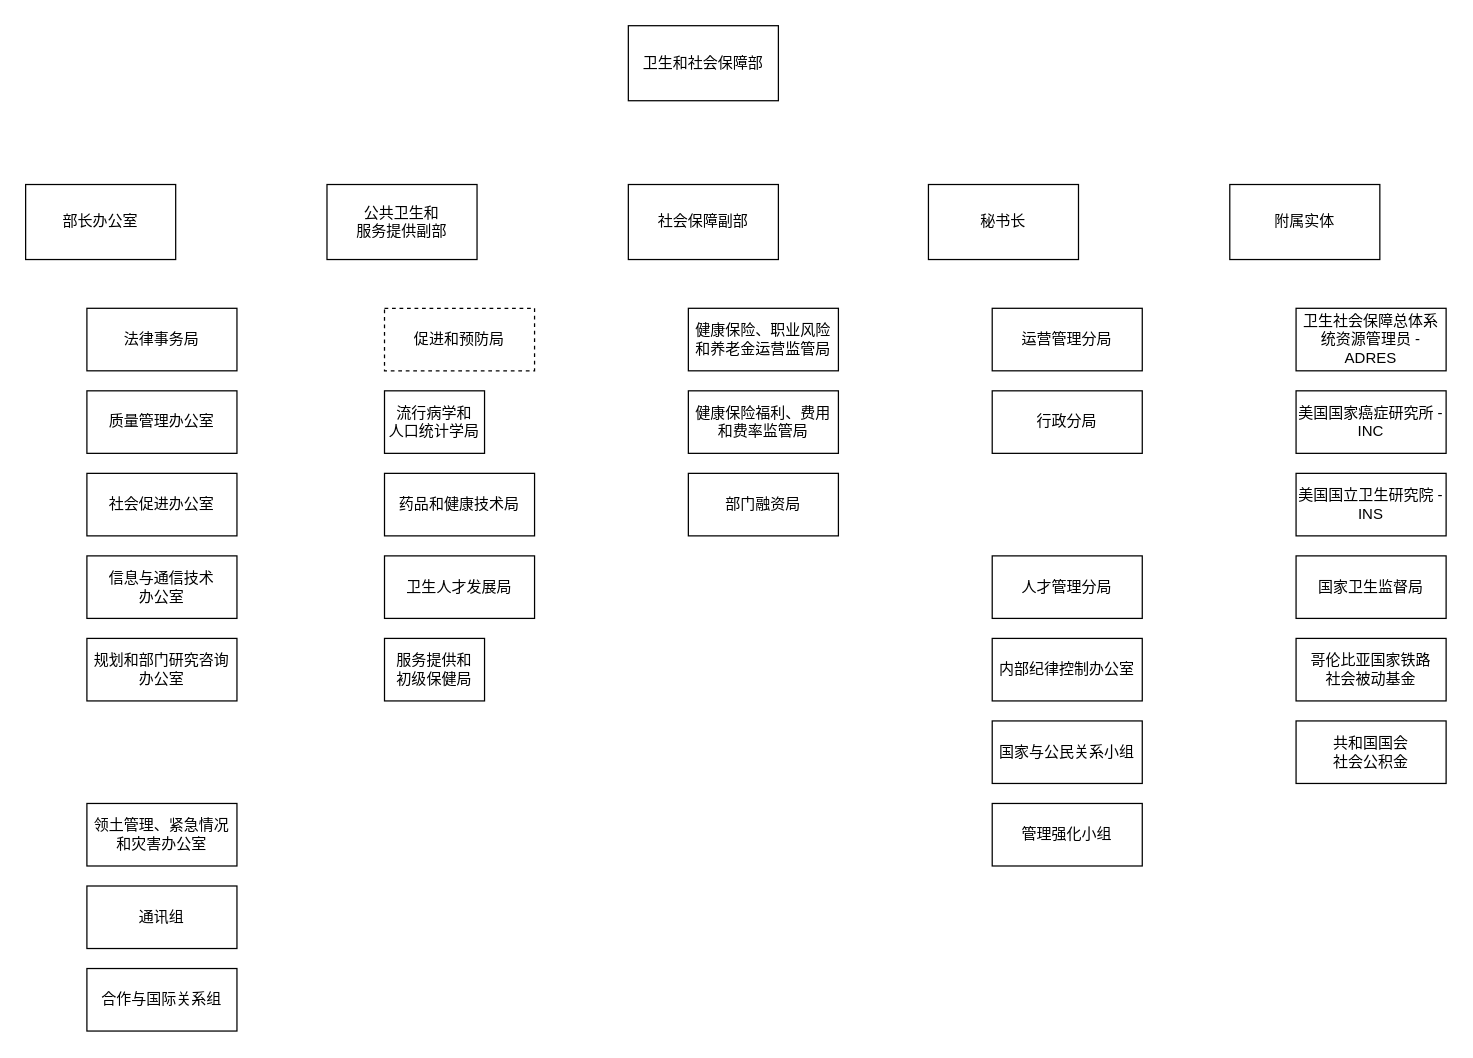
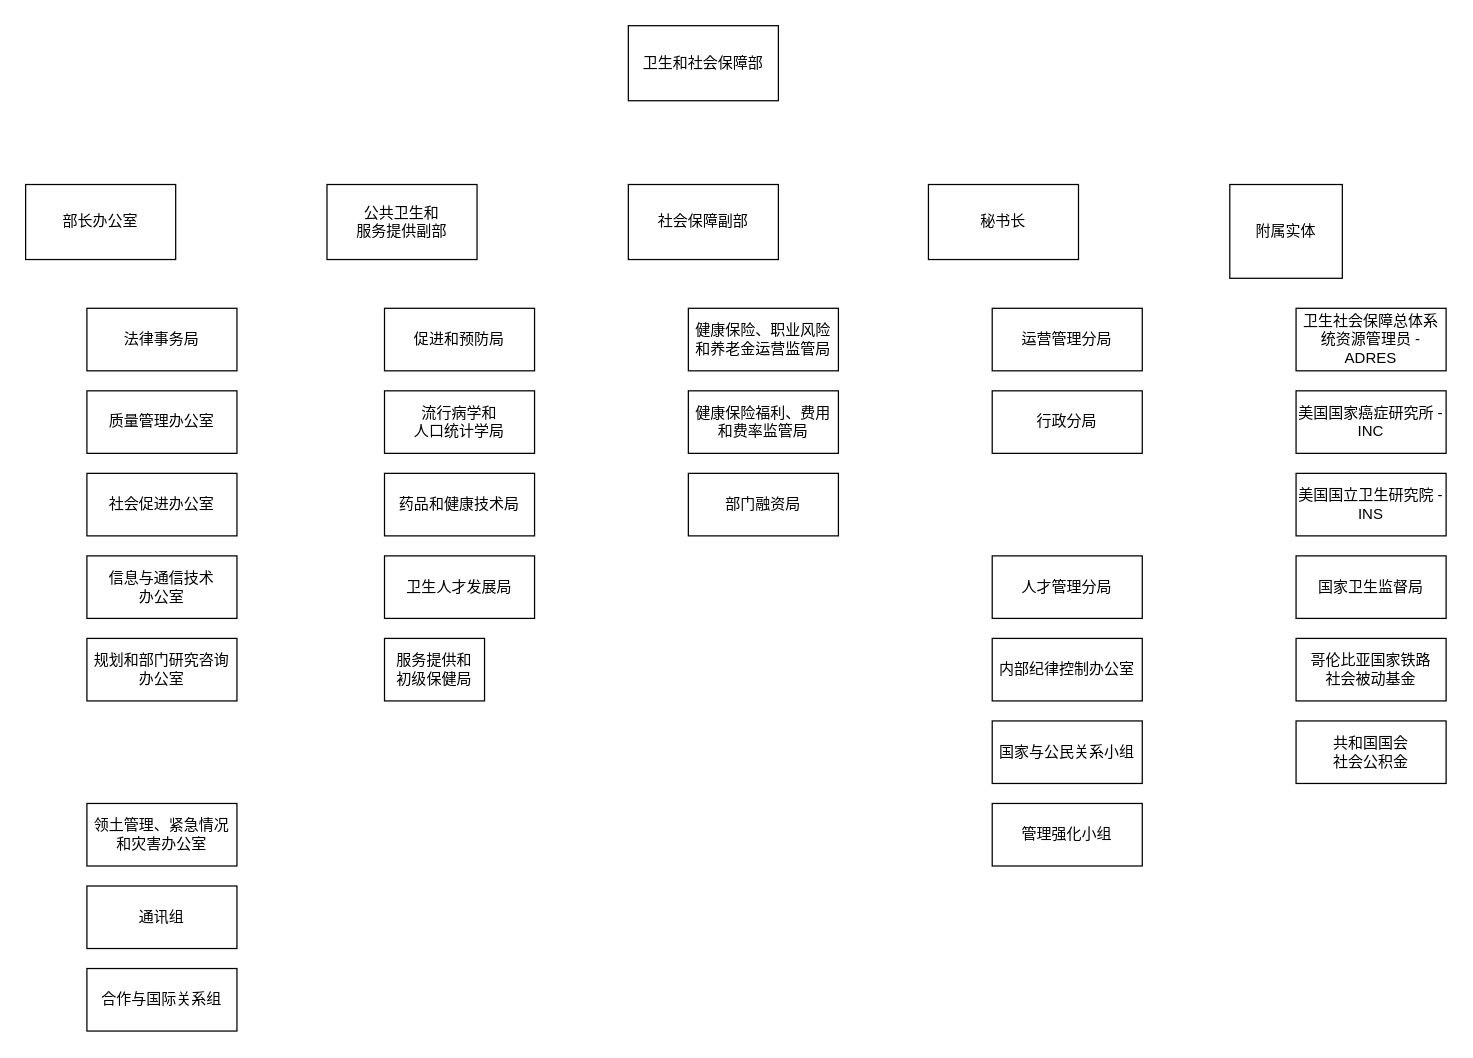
node "附属实体": size 150x75 -> 113x94
node "促进和预防局": style dashed -> solid
node "流行病学和 人口统计学局": size 100x63 -> 150x63
